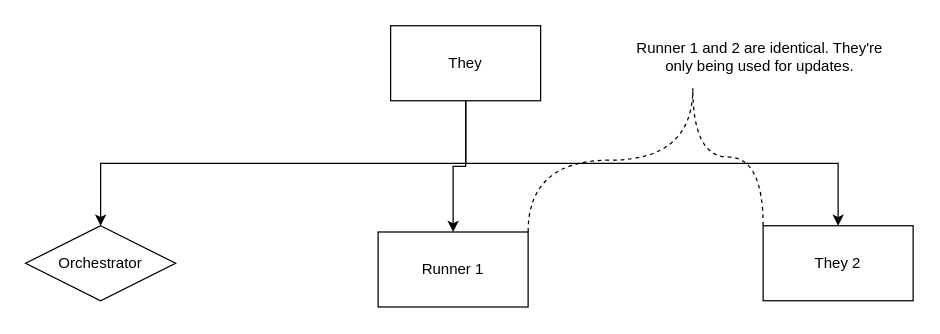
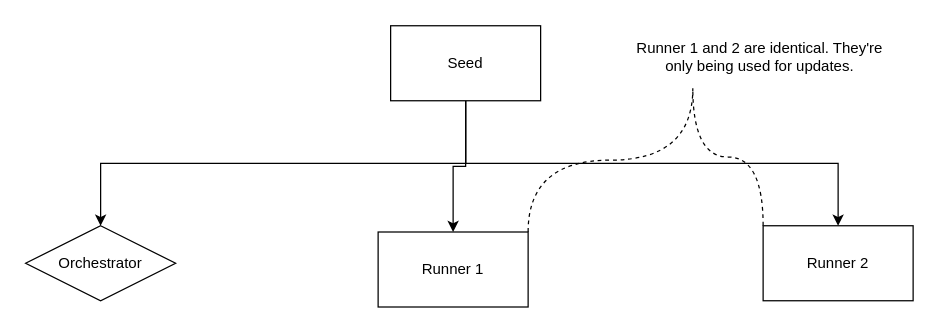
node "They": label "They" -> "Seed"
node "They 2": label "They 2" -> "Runner 2"
